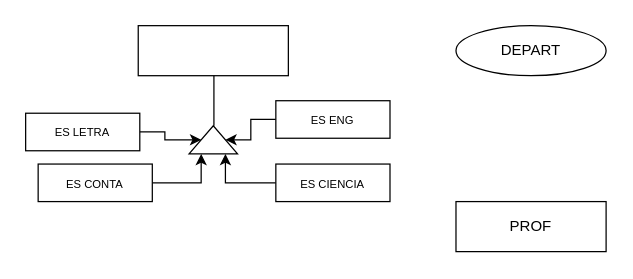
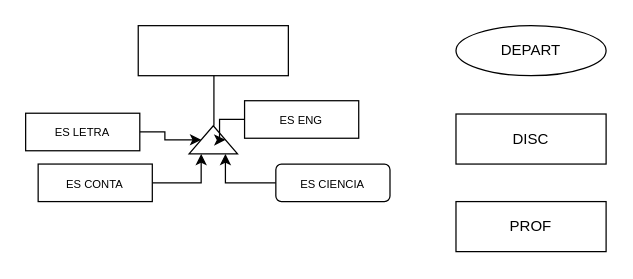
node "ES ENG": moved (333, 119) -> (301, 119)
node "DISC": added
node "ES CIENCIA": shape rectangle -> rounded rectangle
